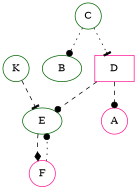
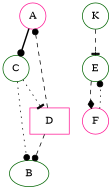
edge "A" -> "C": added
edge "D" -> "E": now "D" -> "B"
node "E": shape ellipse -> circle
